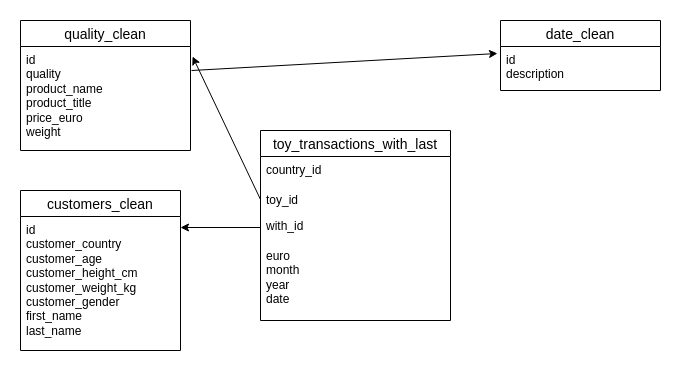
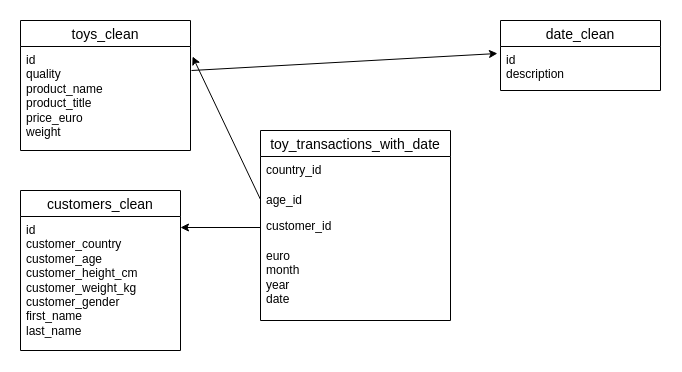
node "quality_clean": label "quality_clean" -> "toys_clean"
node "toy_transactions_with_last": label "toy_transactions_with_last" -> "toy_transactions_with_date"
node "toy_id": label "toy_id" -> "age_id"
node "with_id": label "with_id" -> "customer_id"
